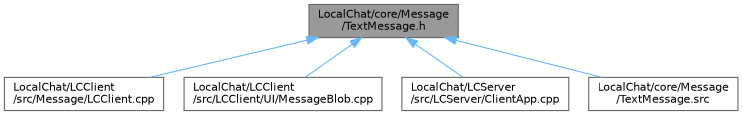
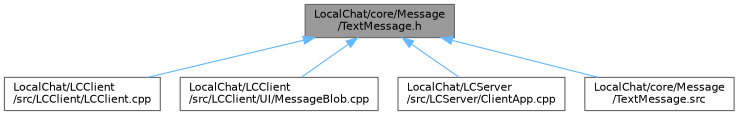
node "LocalChat/LCClient /src/Message/LCClient.cpp": label "LocalChat/LCClient /src/Message/LCClient.cpp" -> "LocalChat/LCClient /src/LCClient/LCClient.cpp"
